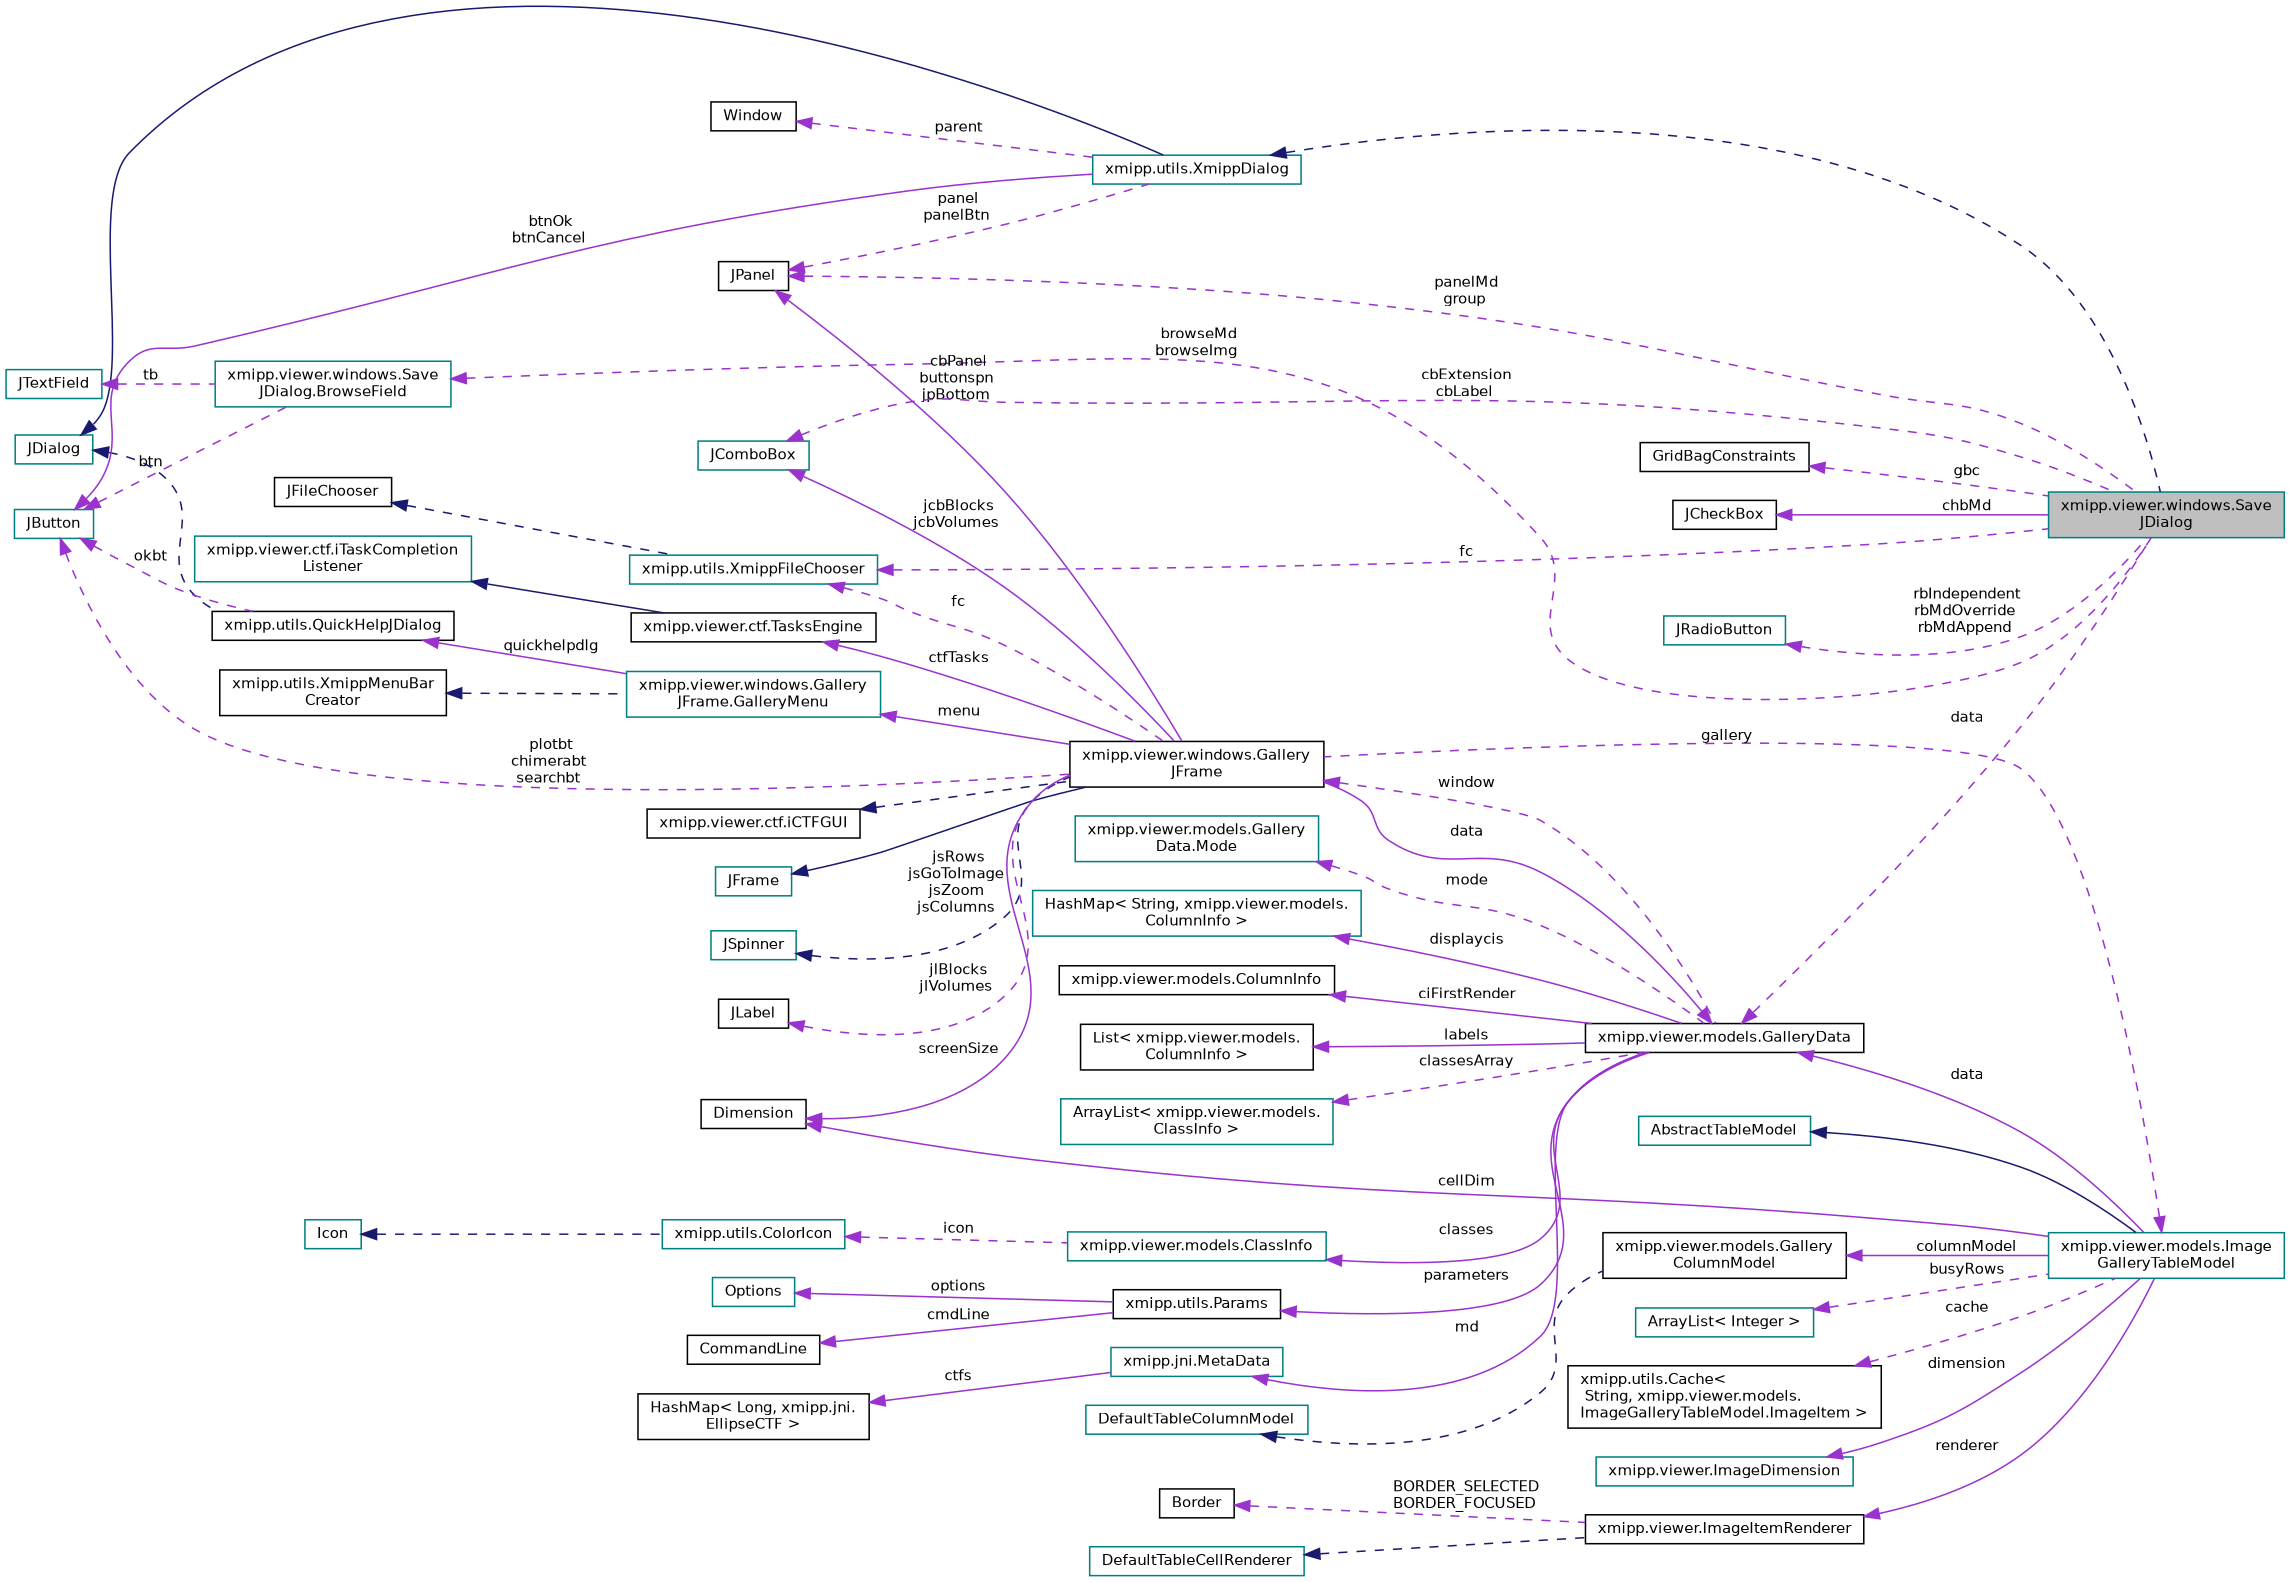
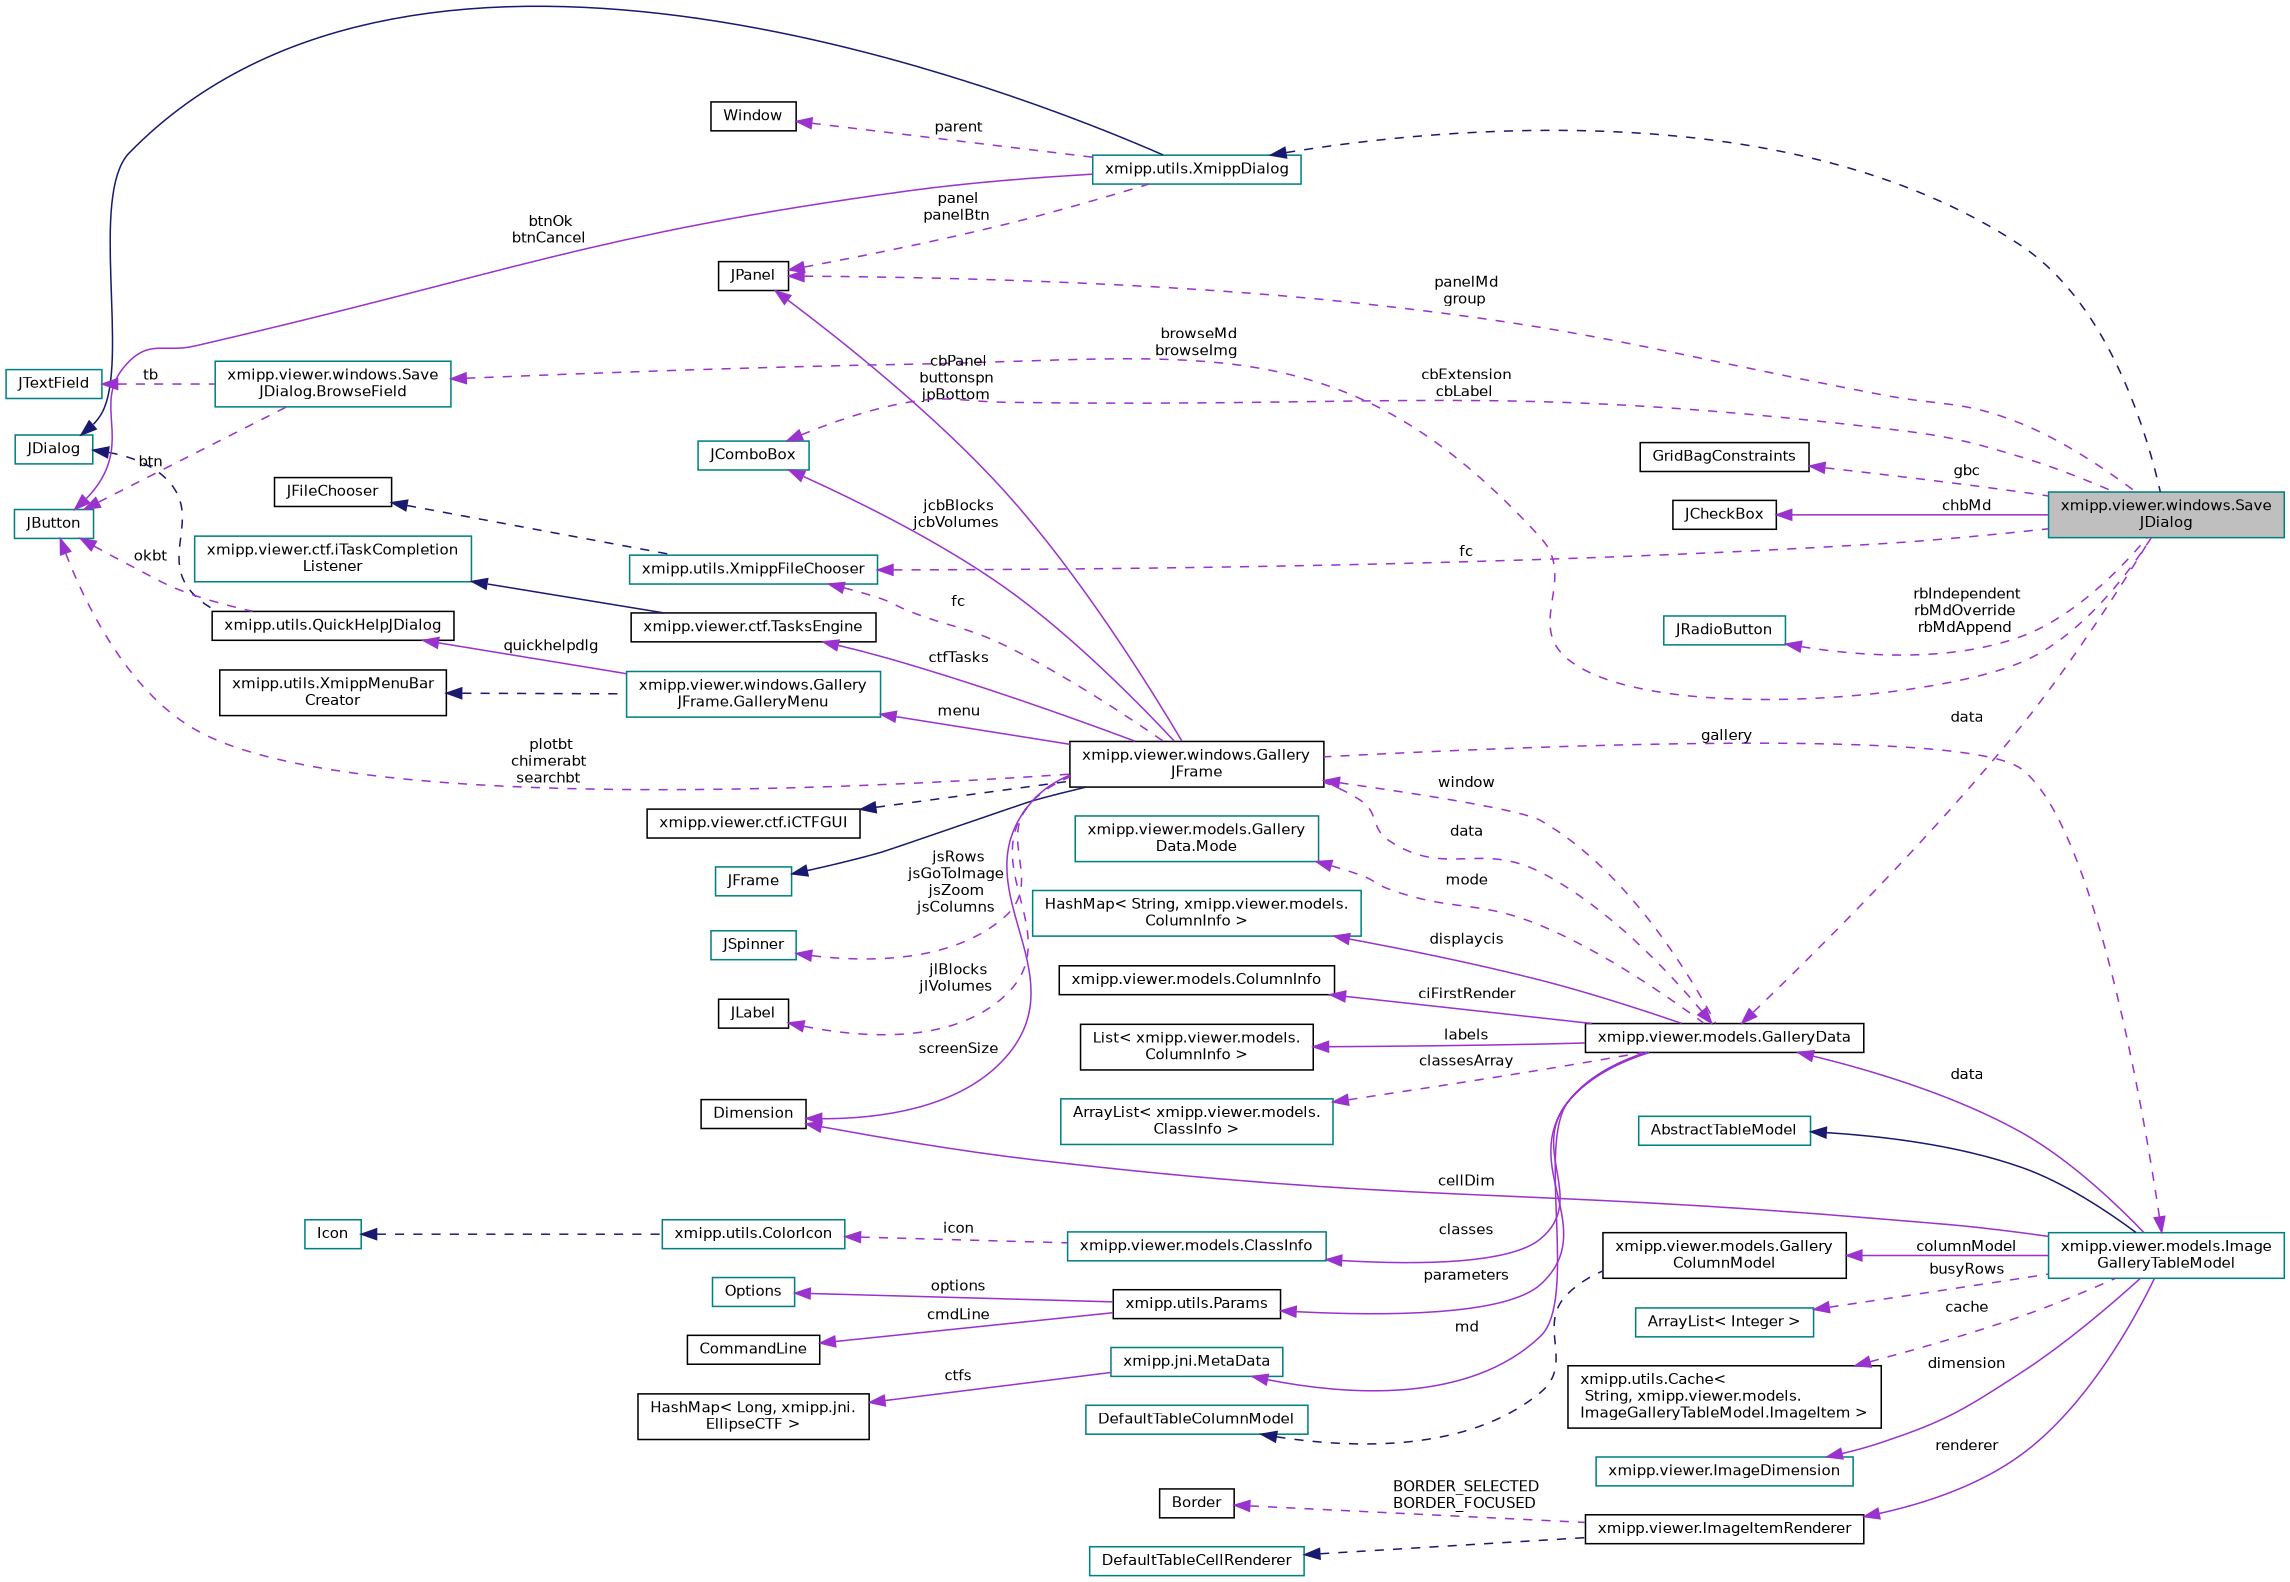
edge "xmipp.viewer.windows.Gallery JFrame" -> "xmipp.viewer.models.GalleryData": style solid -> dashed
edge "xmipp.viewer.windows.Gallery JFrame" -> "JSpinner": color midnightblue -> darkorchid3
